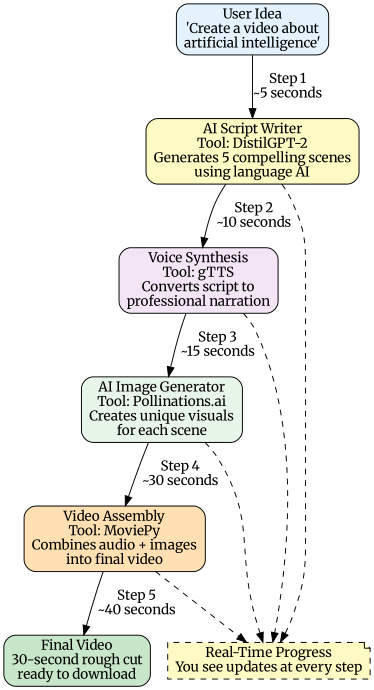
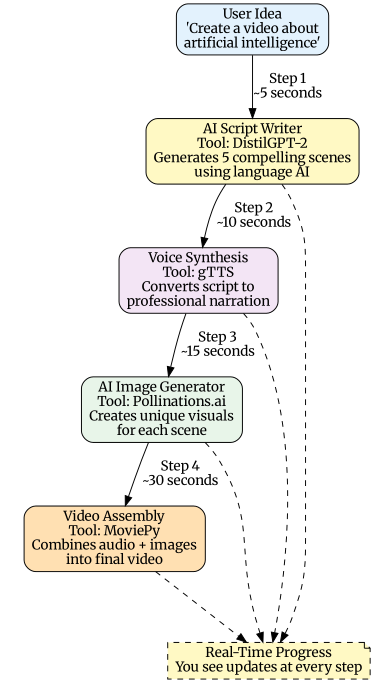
node "Final Video 30-second rough cut ready to download": removed
